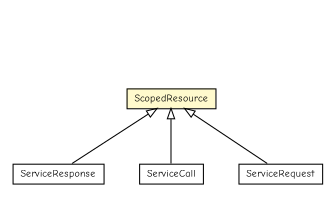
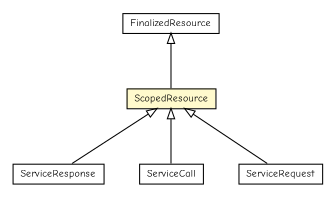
node "FinalizedResource": added
